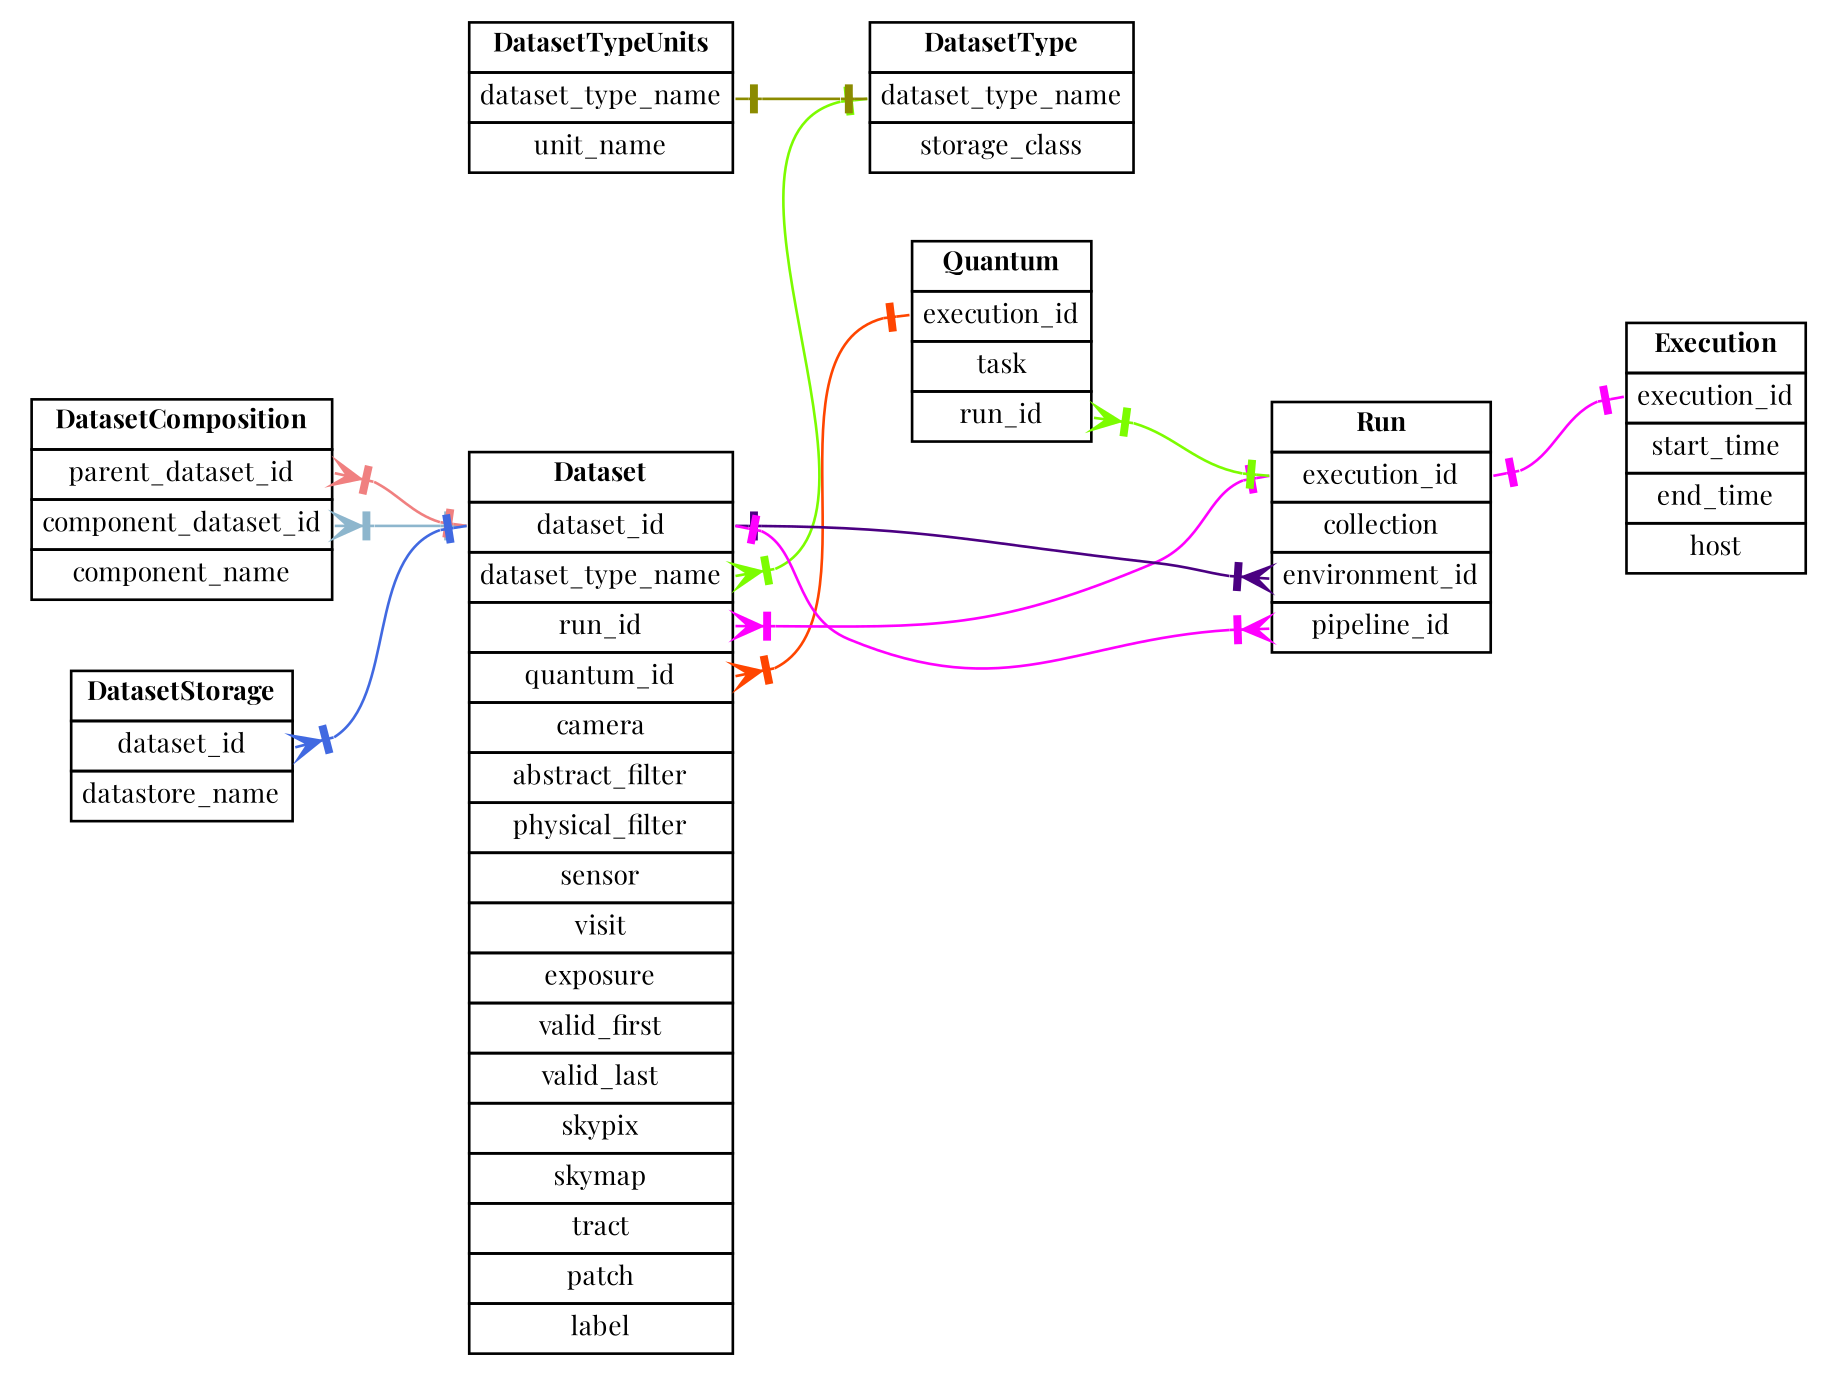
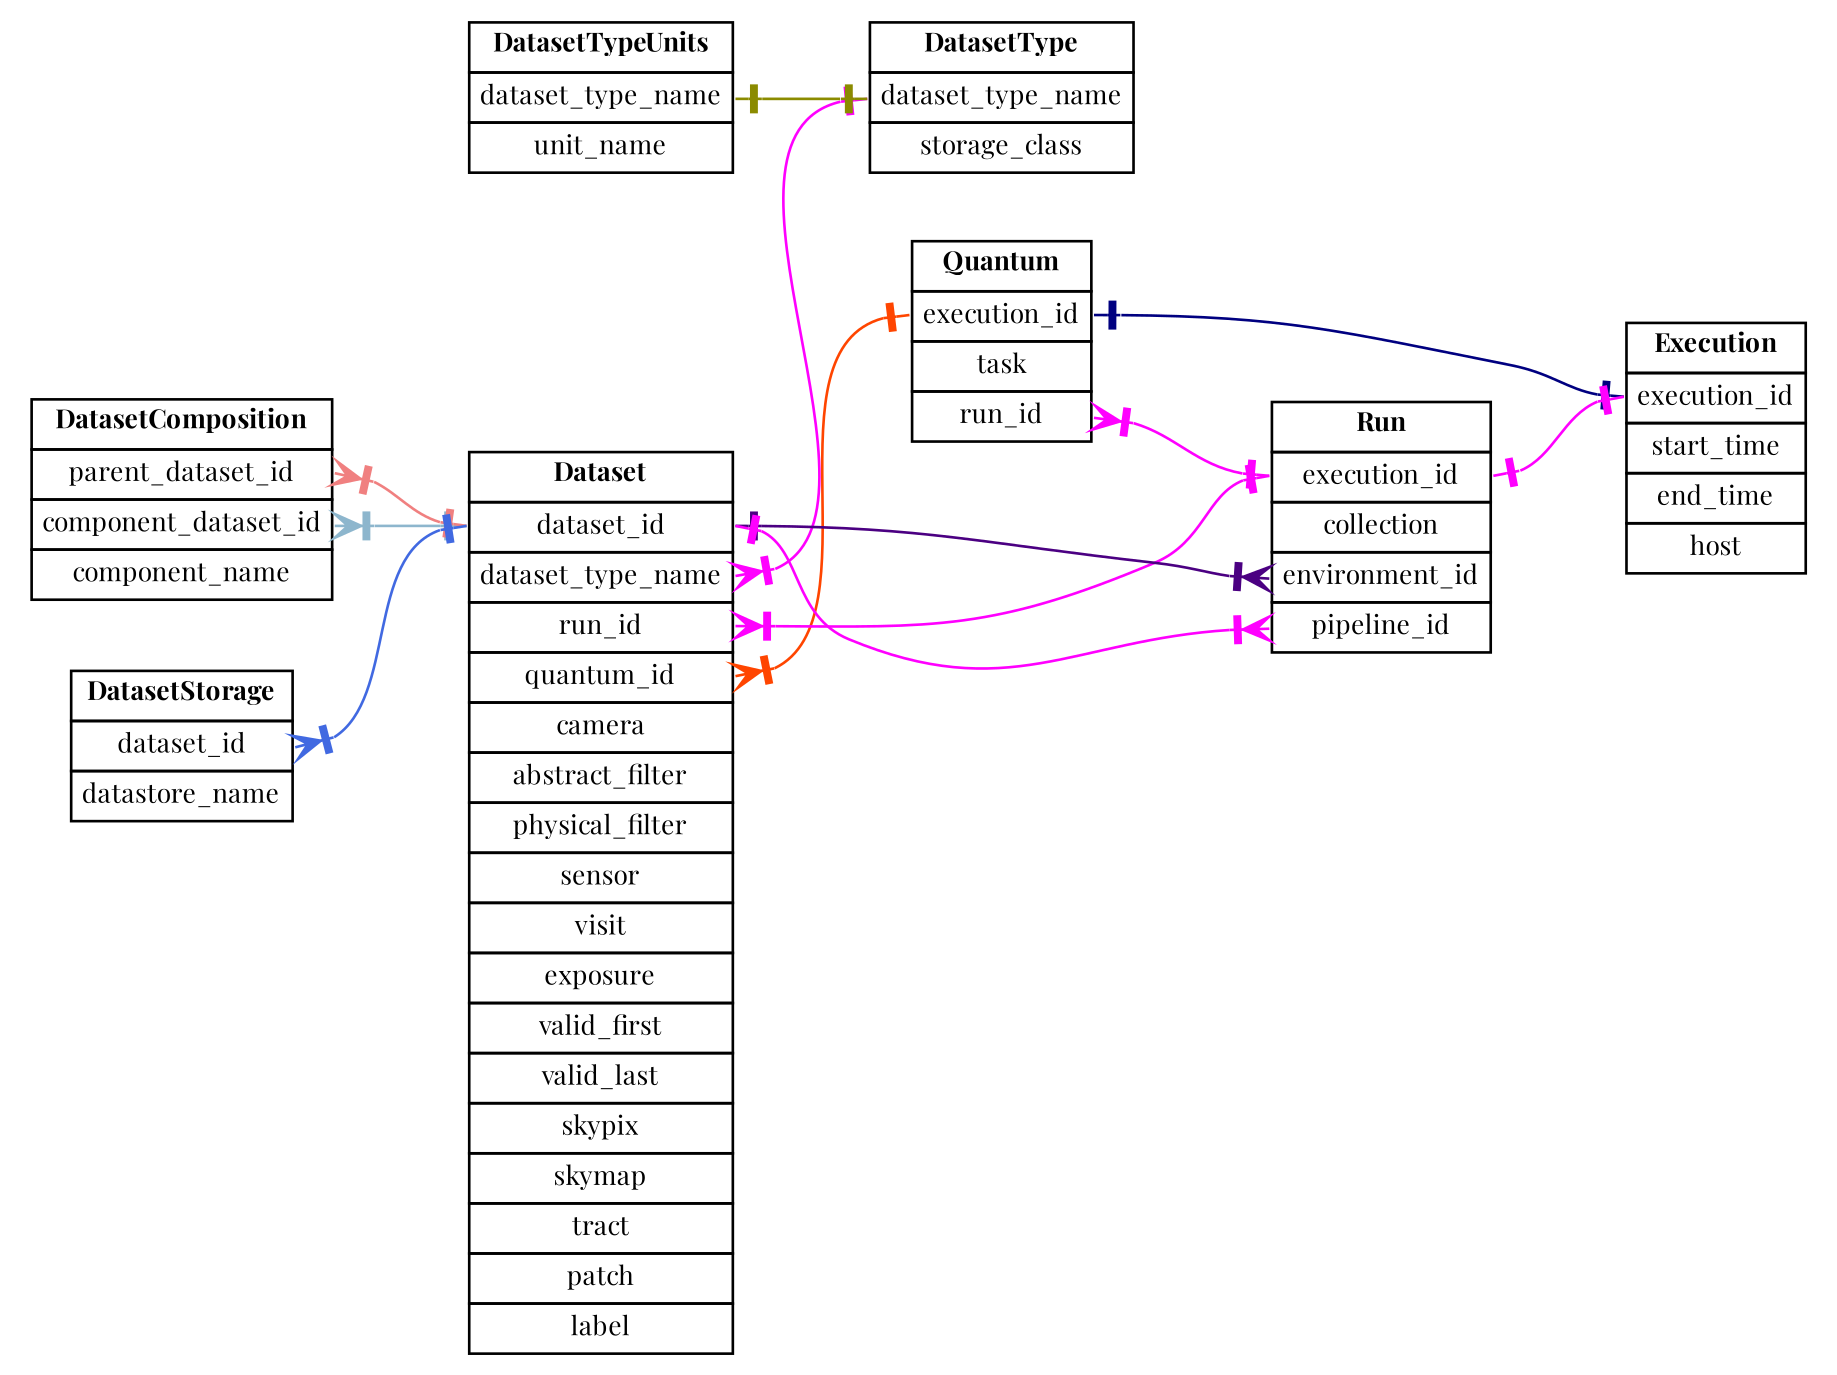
edge "DatasetType" -- "Dataset": color lawngreen -> magenta1
edge "Quantum" -- "Execution": added
edge "Quantum" -- "Run": color lawngreen -> magenta1
